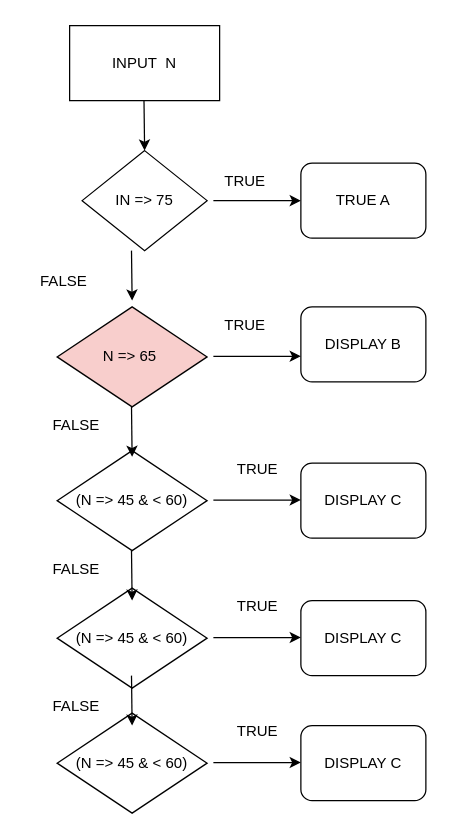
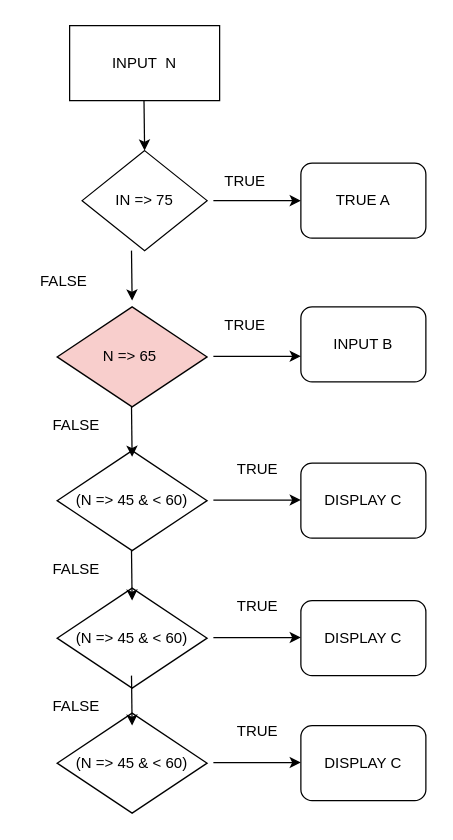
node "DISPLAY B": label "DISPLAY B" -> "INPUT B"
